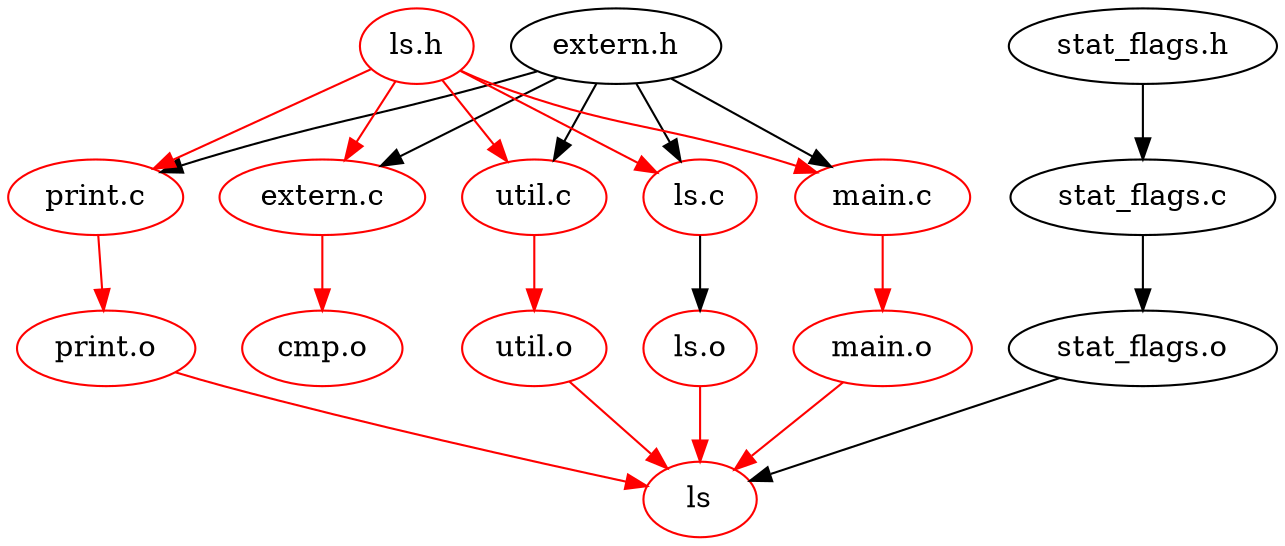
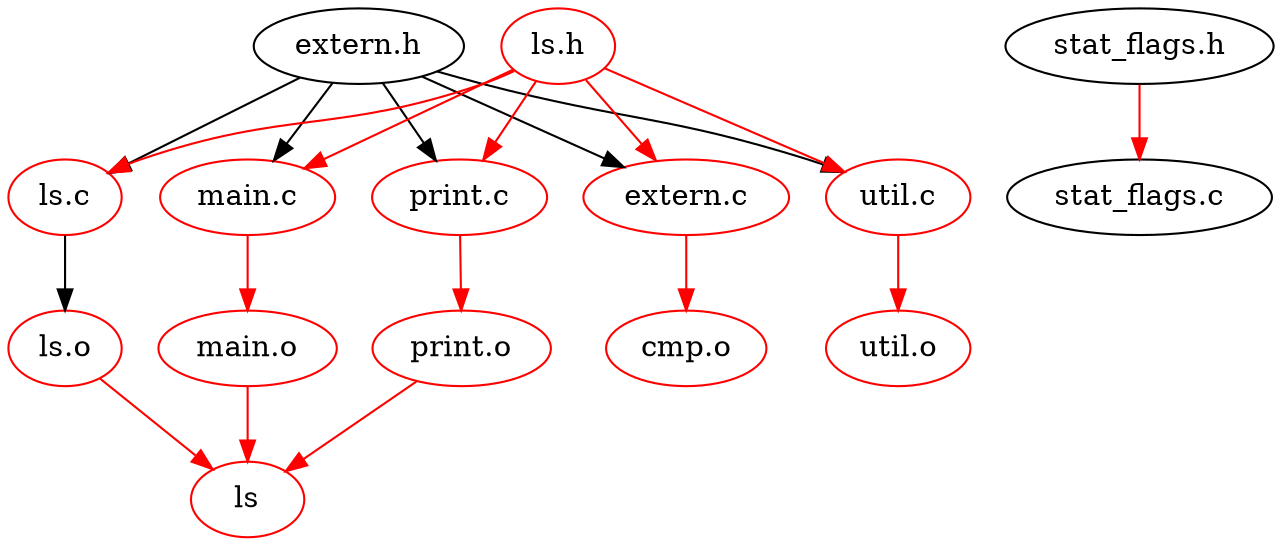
edge "stat_flags.h" -> "stat_flags.c": color black -> red
node "stat_flags.o": removed
edge "util.o" -> "ls": removed
